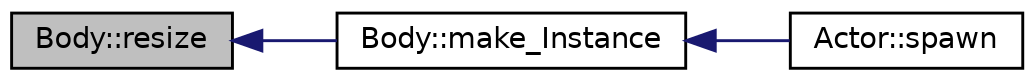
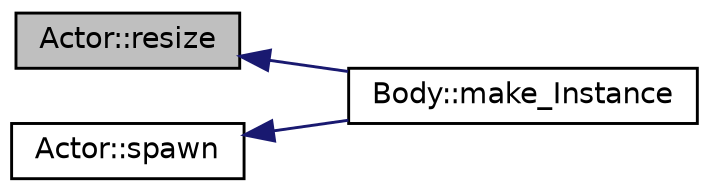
node "Body::resize": label "Body::resize" -> "Actor::resize"
edge "Actor::spawn" -> "Body::make_Instance": reversed
